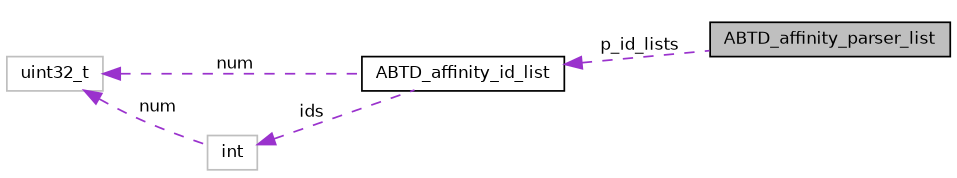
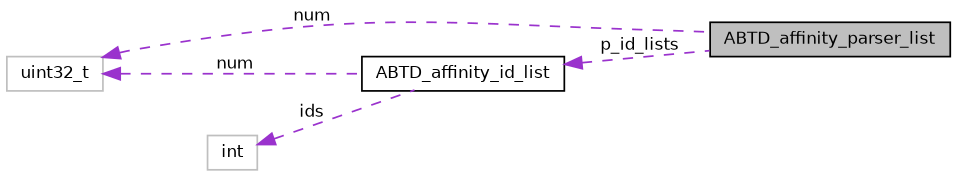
edge "int" -> "uint32_t": now "ABTD_affinity_parser_list" -> "uint32_t"
